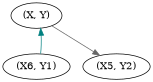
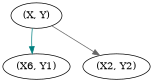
edge "(X6, Y1)" -> "(X, Y)": reversed
node "(X5, Y2)": label "(X5, Y2)" -> "(X2, Y2)"
